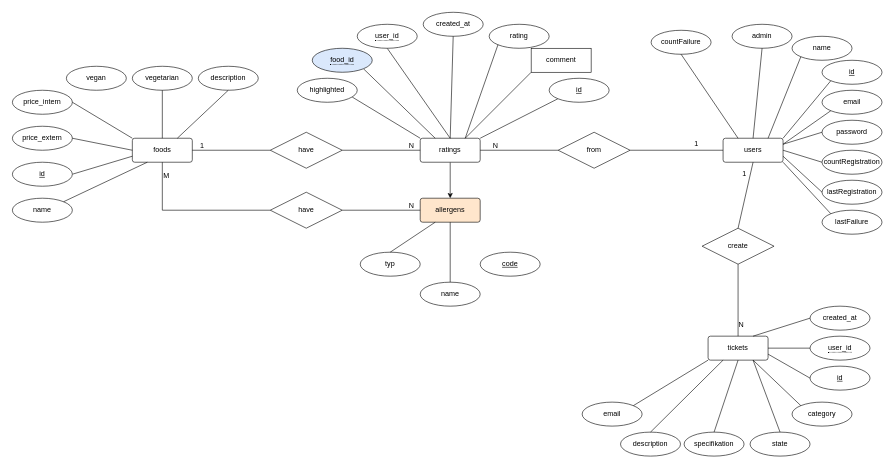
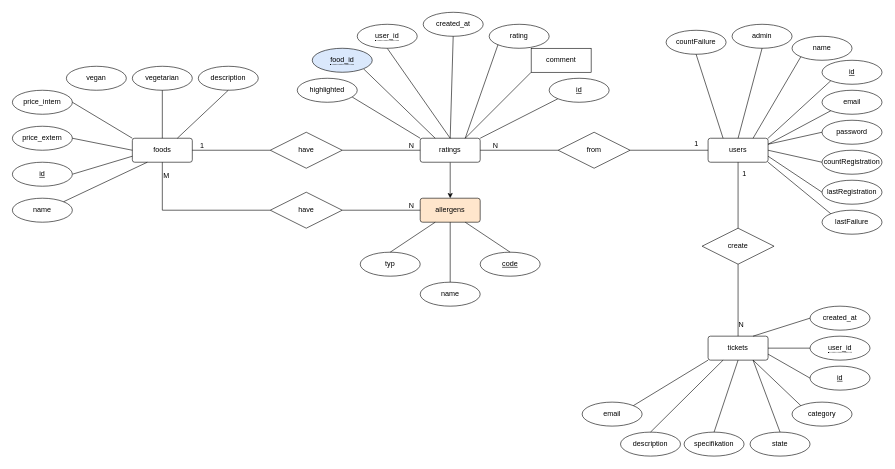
node "countFailure": moved (681, 42) -> (696, 42)
node "users": moved (753, 150) -> (738, 150)
edge "allergens" -- "code": added
